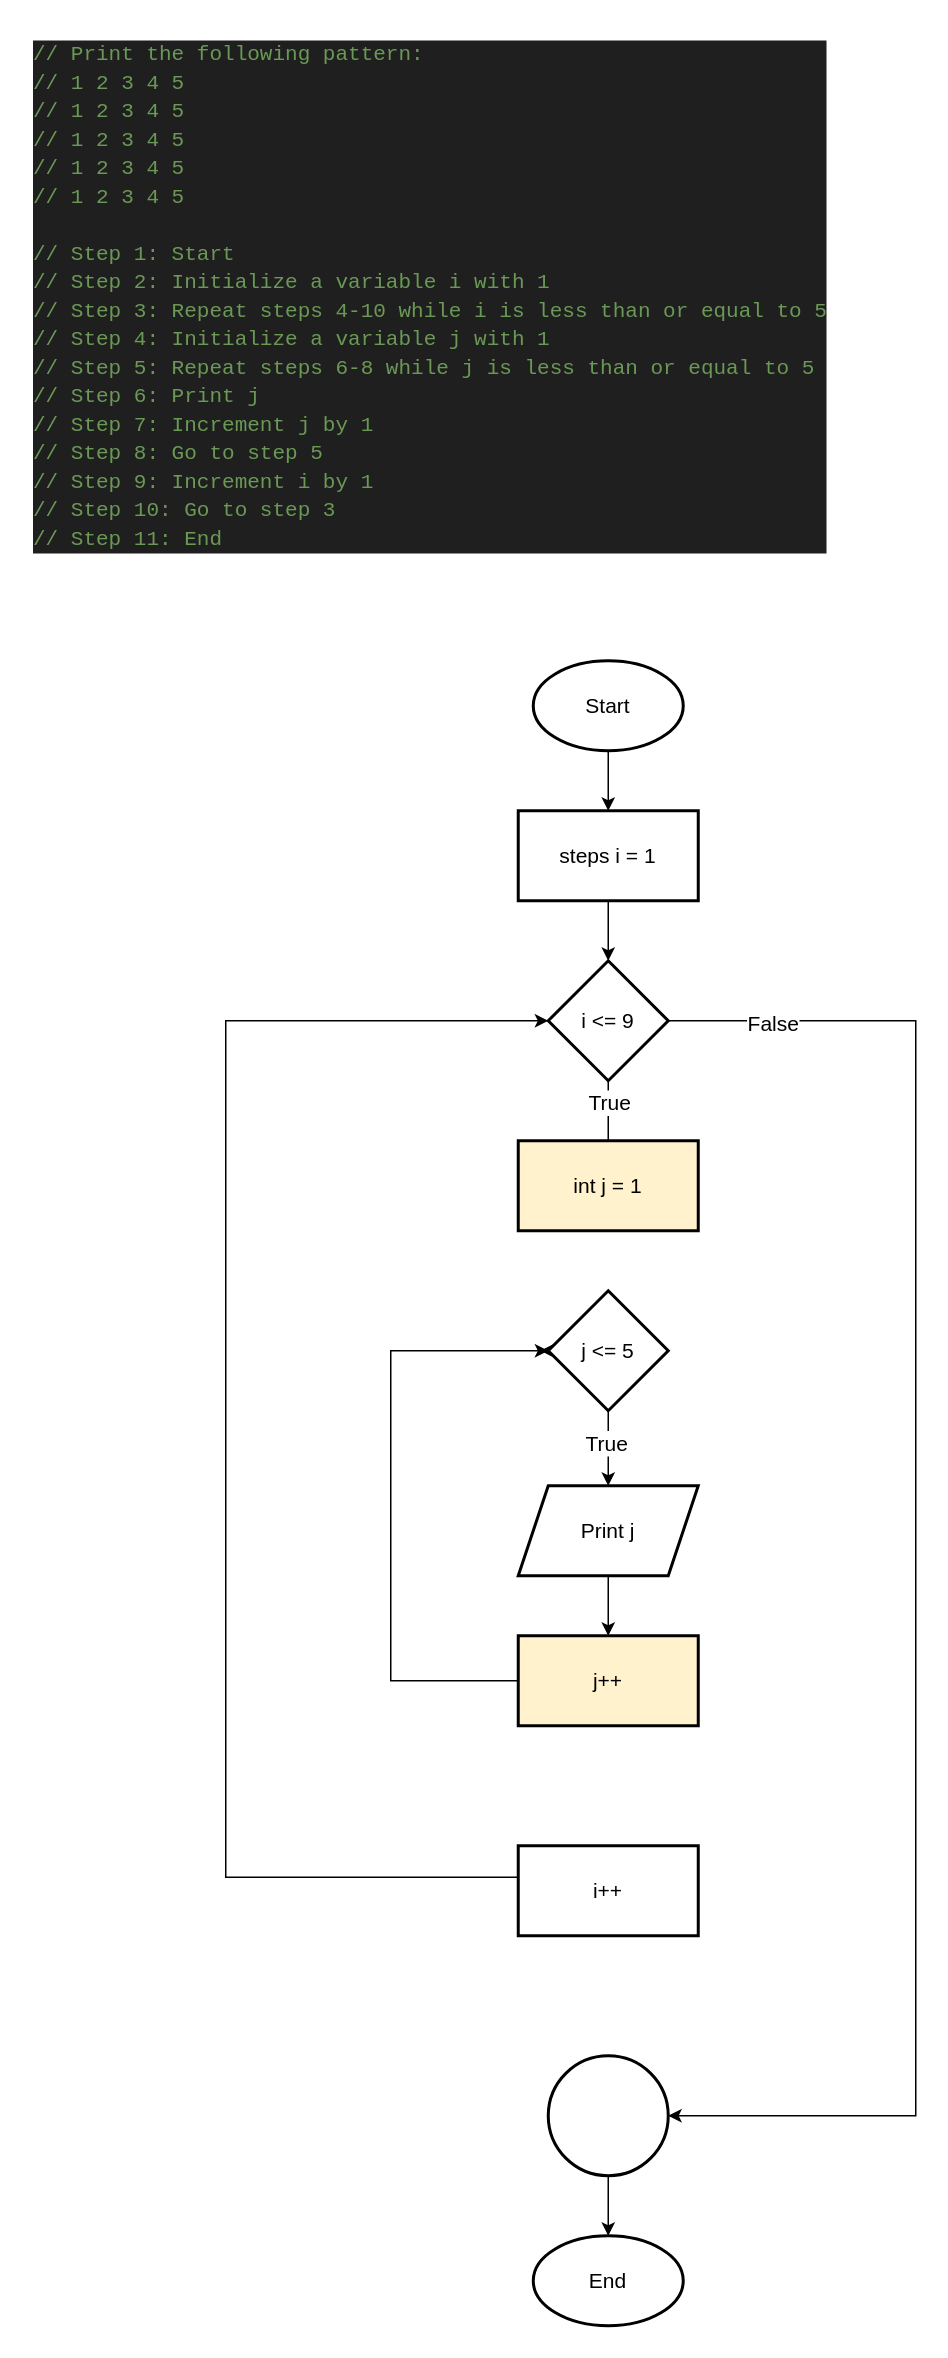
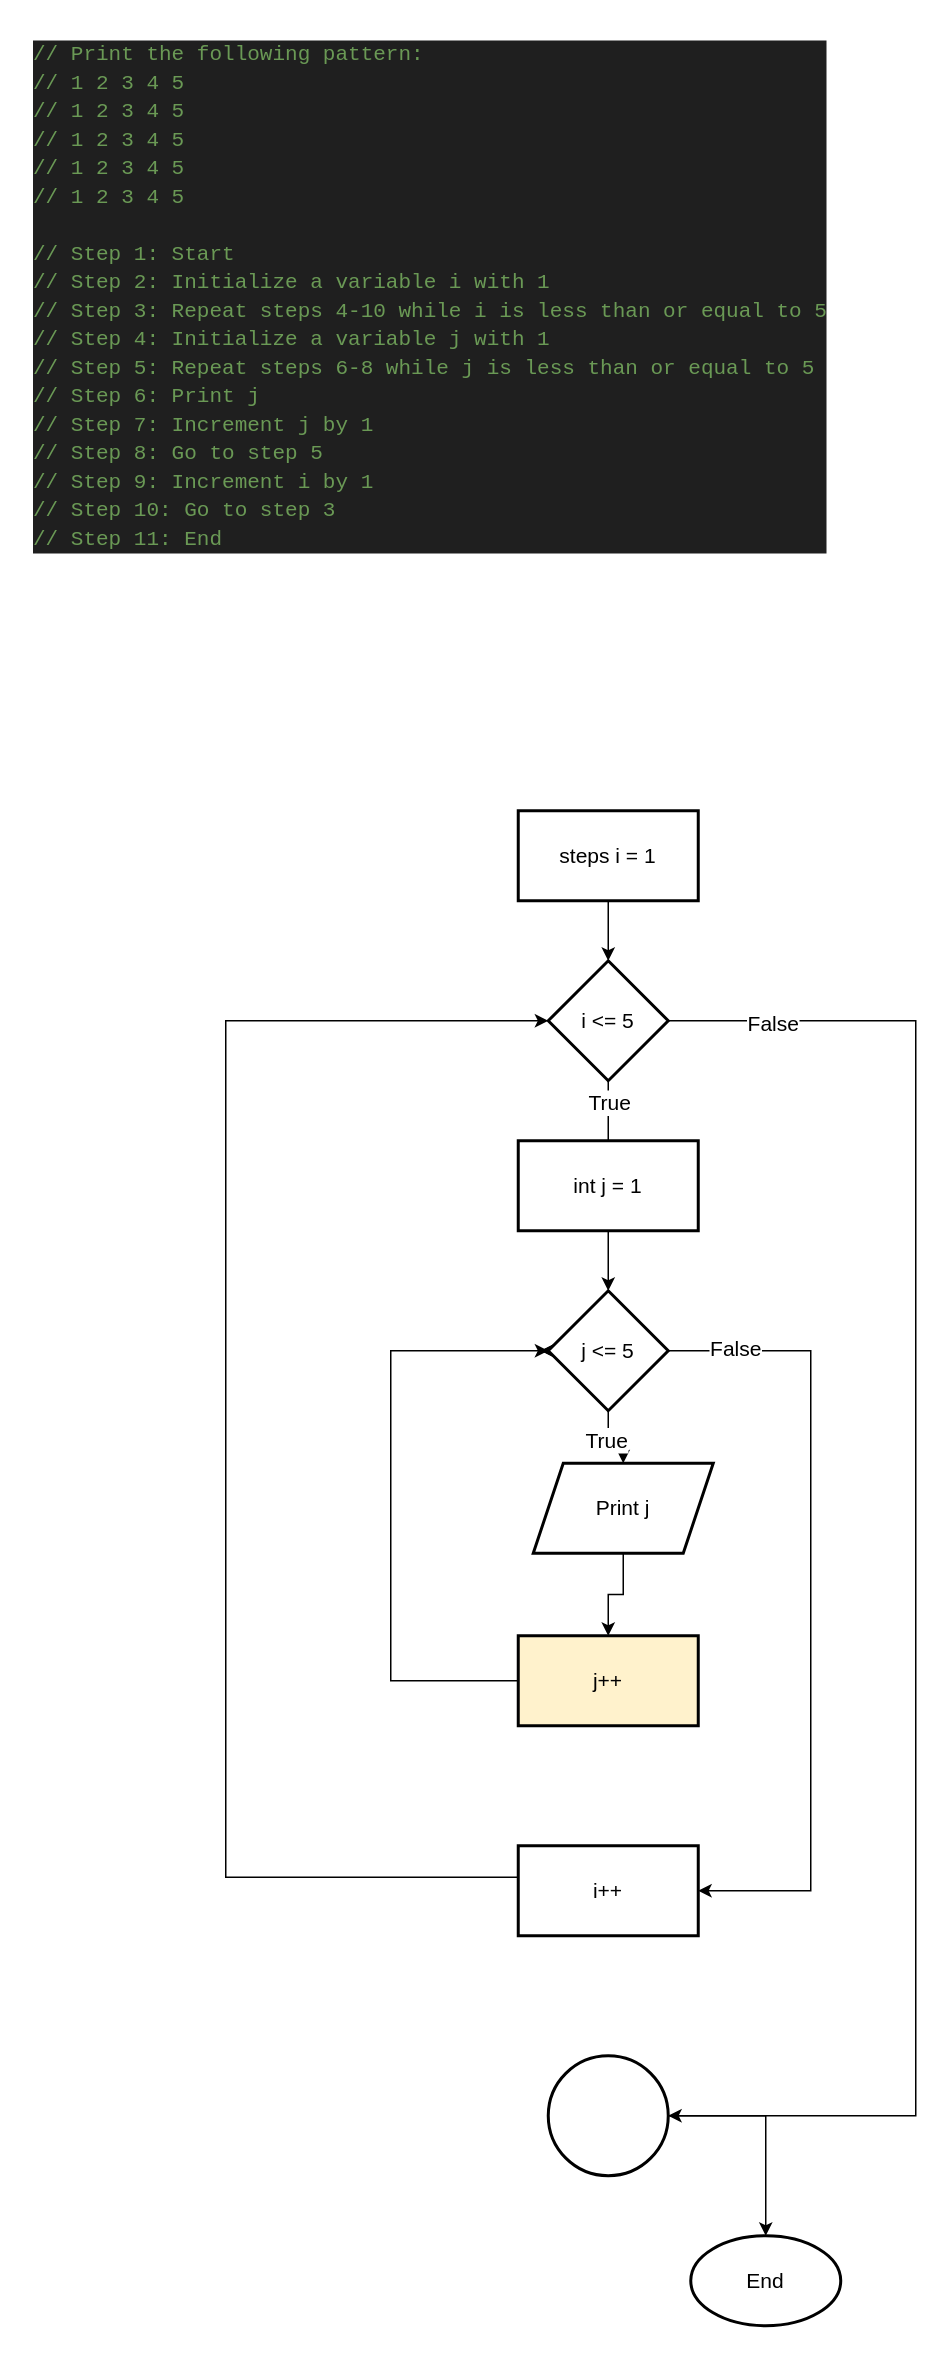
node "Start": removed
edge "Start" -> "steps i = 1": removed
node "i <= 9": label "i <= 9" -> "i <= 5"
node "int j = 1": fillcolor #fff2cc -> #ffffff
edge "int j = 1" -> "j <= 5": added
node "Print j": moved (608, 1531) -> (623, 1508)
edge "j <= 5" -> "i++": added, label "False"
node "End": moved (608, 2281) -> (766, 2281)
